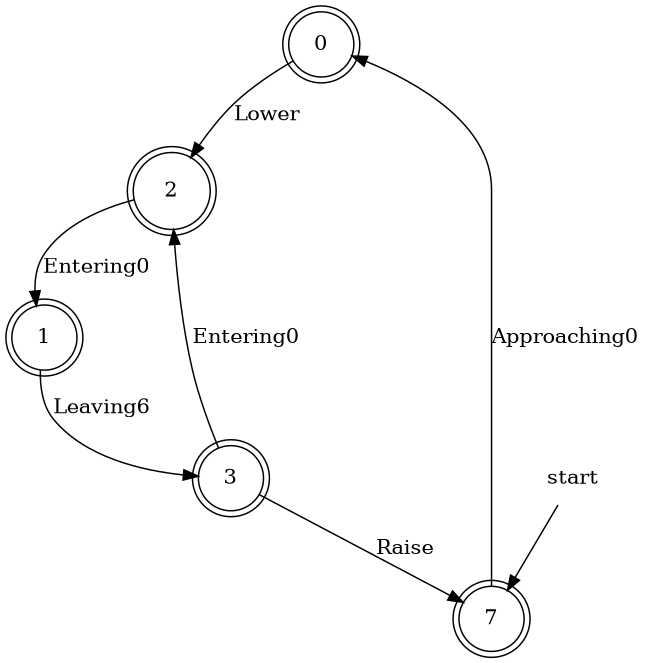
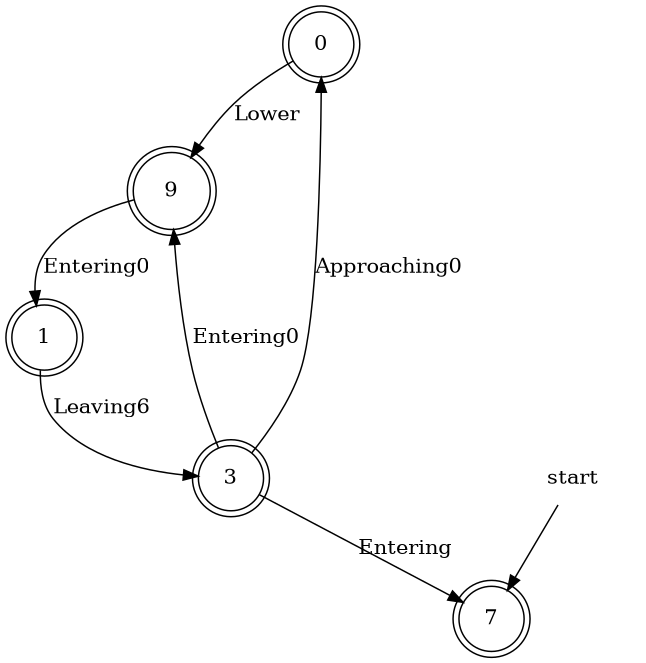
node "2": label "2" -> "9"
edge "7" -> "0": now "3" -> "0"
edge "3" -> "7": label "Raise" -> "Entering"
